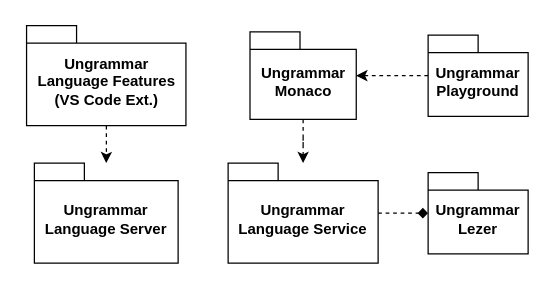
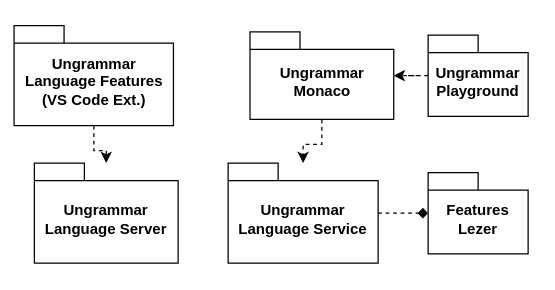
node "Ungrammar Language Features (VS Code Ext.)": moved (106, 76) -> (94, 76)
node "Ungrammar Monaco": size 106x88 -> 144x88
node "Ungrammar Lezer": label "Ungrammar Lezer" -> "Features Lezer"
